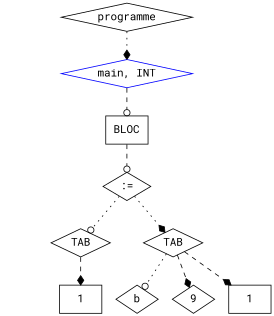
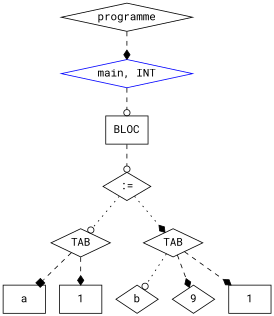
edge "programme" -> "main, INT": style dotted -> dashed
node "a": added
